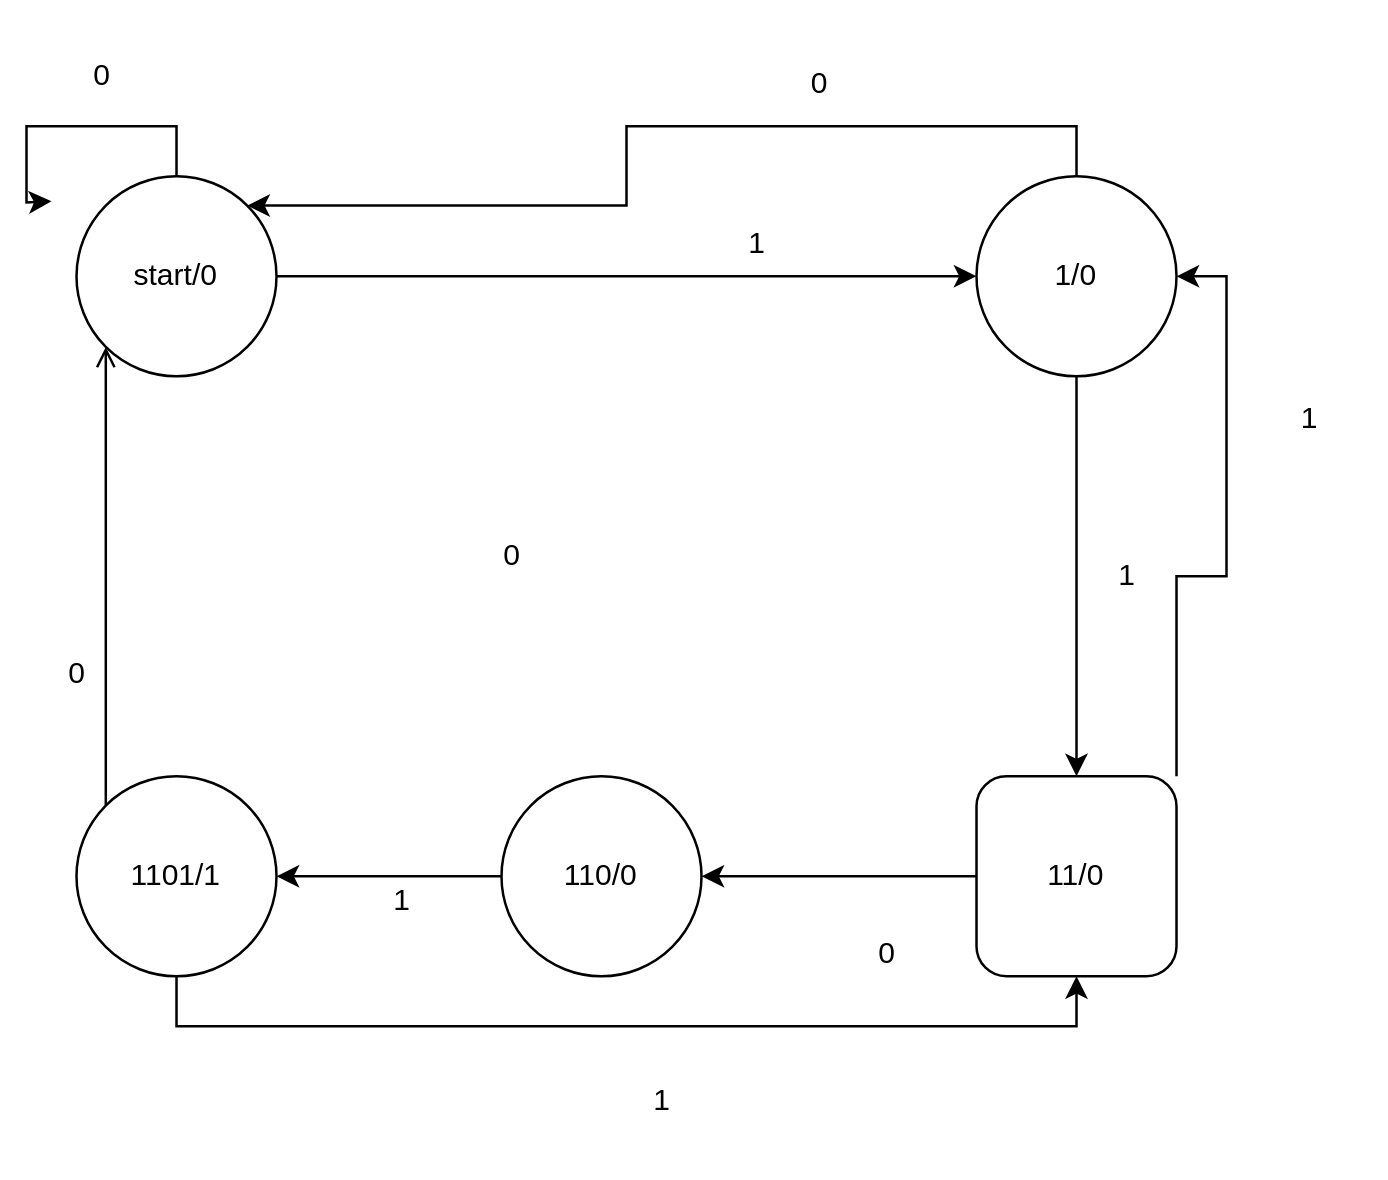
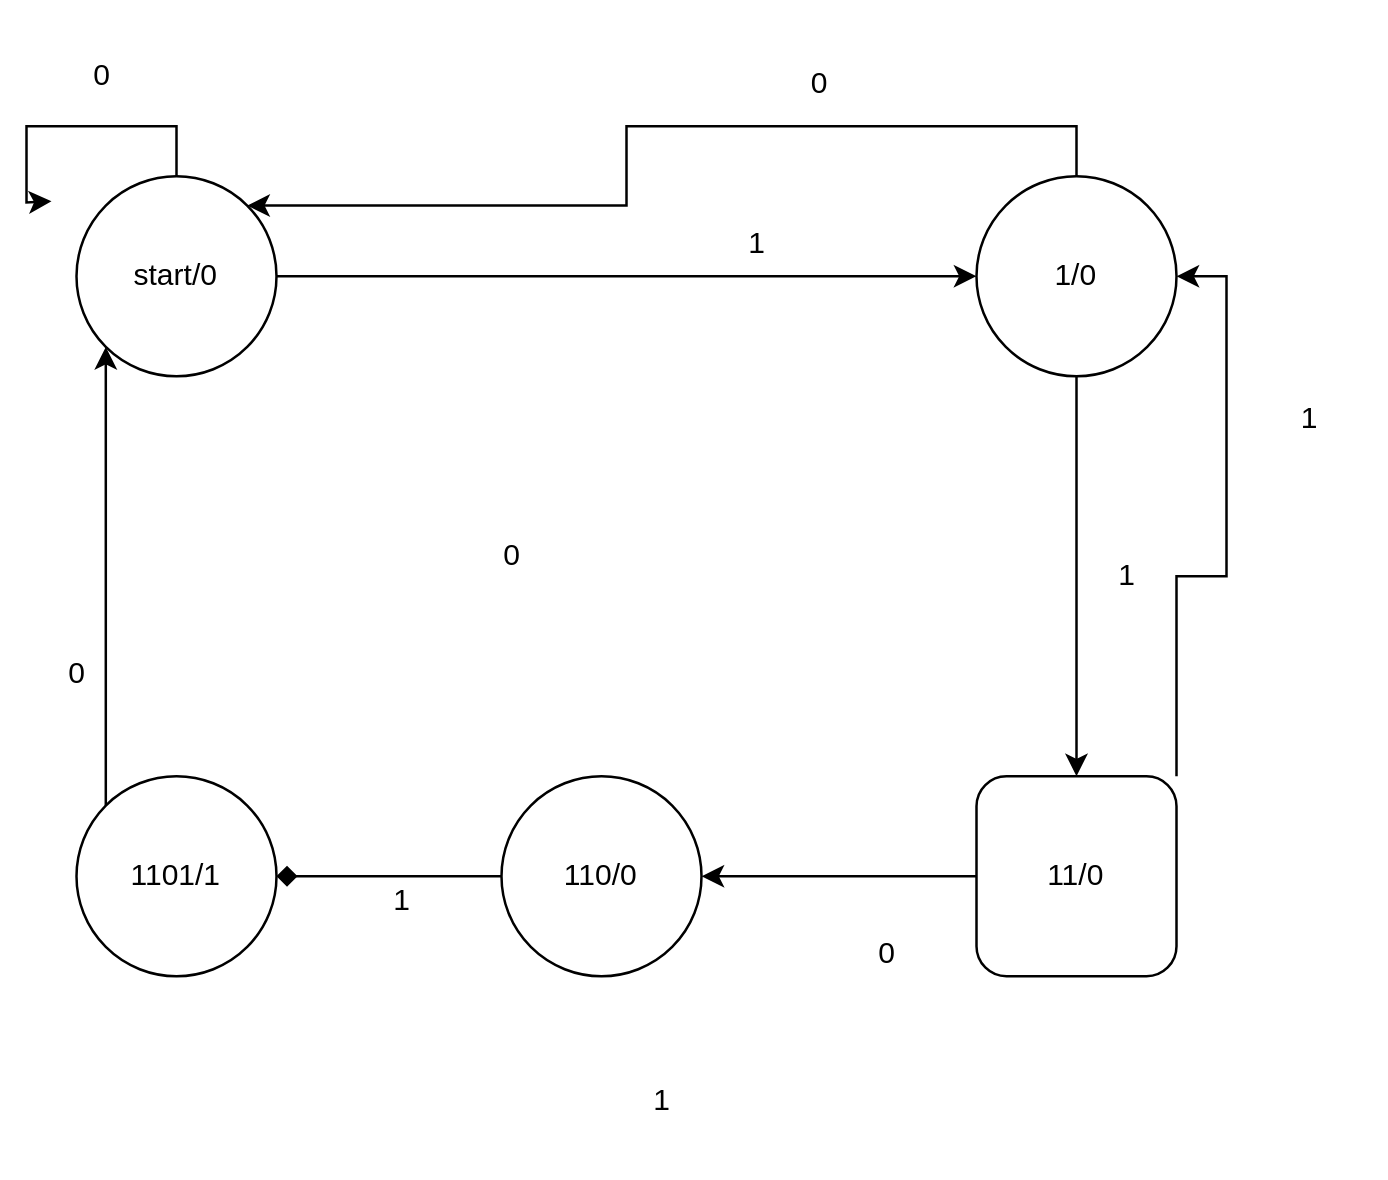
edge "1101/1" -> "start/0": arrowhead open -> classic
edge "110/0" -> "1101/1": arrowhead classic -> diamond
edge "1101/1" -> "11/0": removed
